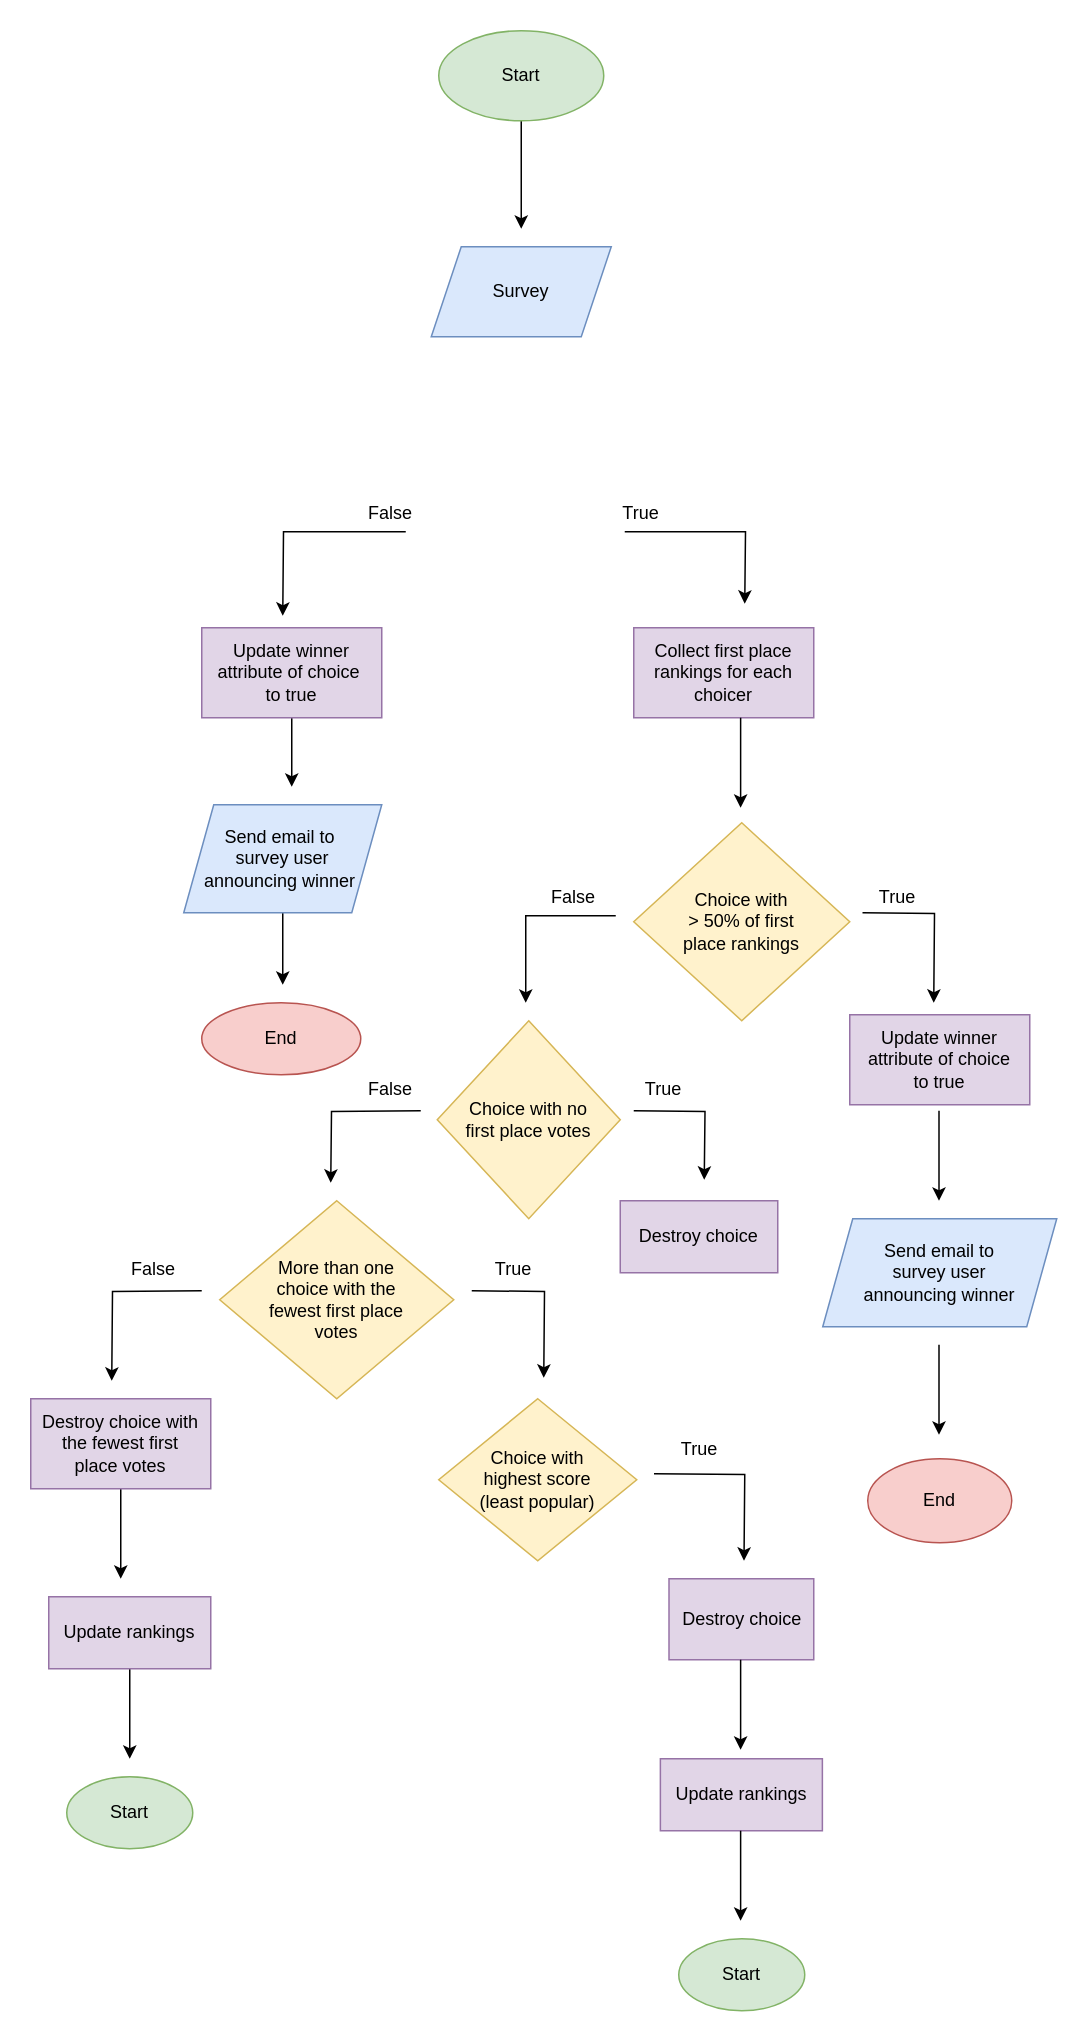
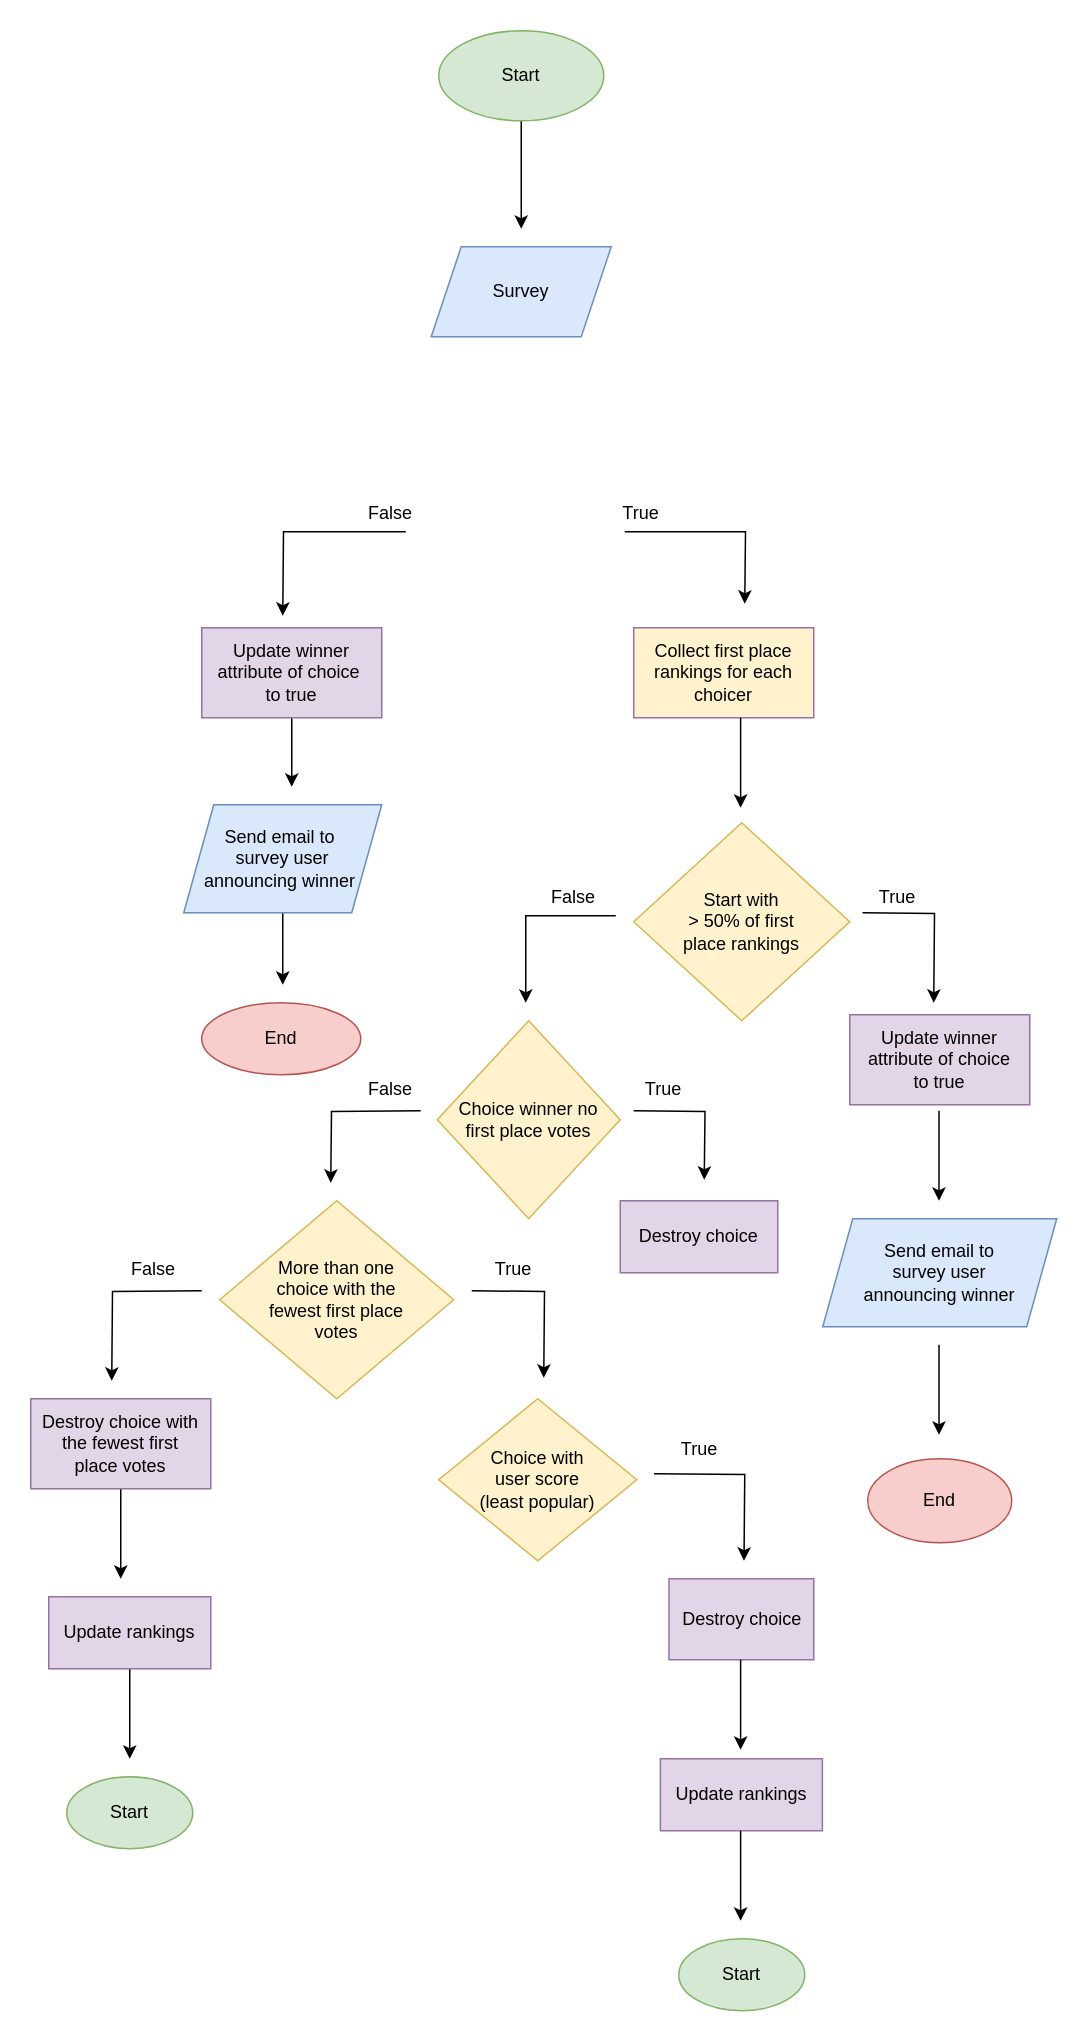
node "Collect first place rankings for each choicer": fillcolor #e1d5e7 -> #fff2cc
node "Choice with > 50% of first place rankings": label "Choice with > 50% of first place rankings" -> "Start with > 50% of first place rankings"
node "Choice with no first place votes": label "Choice with no first place votes" -> "Choice winner no first place votes"
node "Choice with highest score (least popular)": label "Choice with highest score (least popular)" -> "Choice with user score (least popular)"
